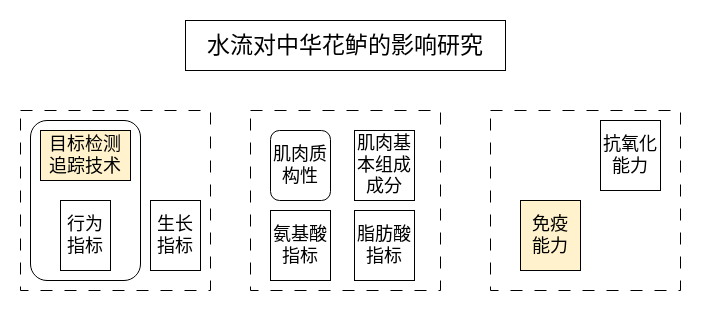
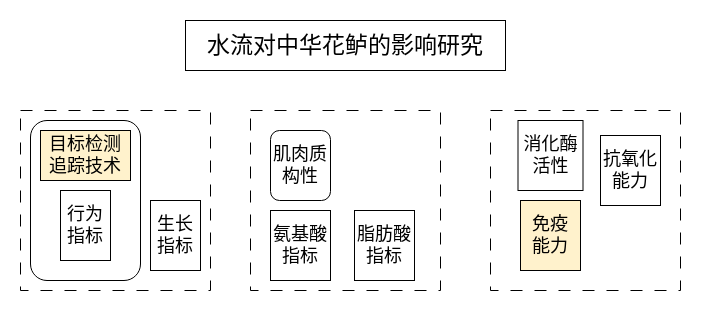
node "消化酶活性": added
node "抗氧化能力": moved (631, 156) -> (631, 171)
node "肌肉基本组成成分": removed
node "行为指标": moved (86, 236) -> (86, 226)
